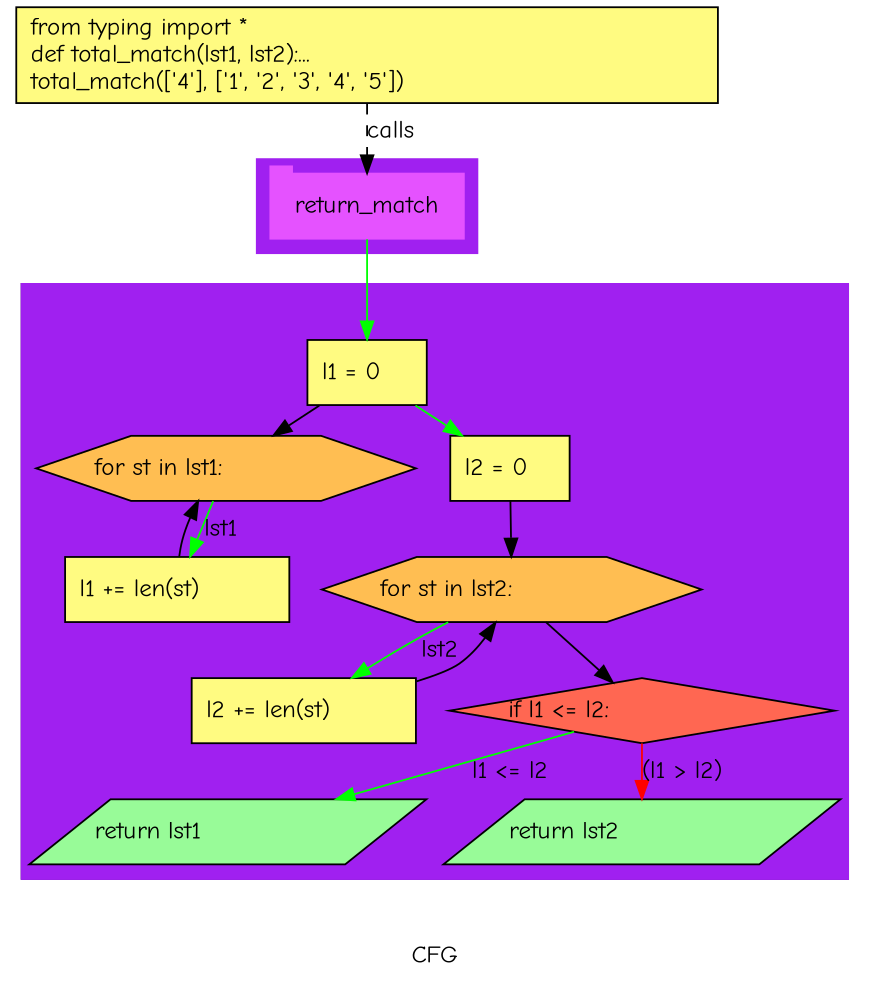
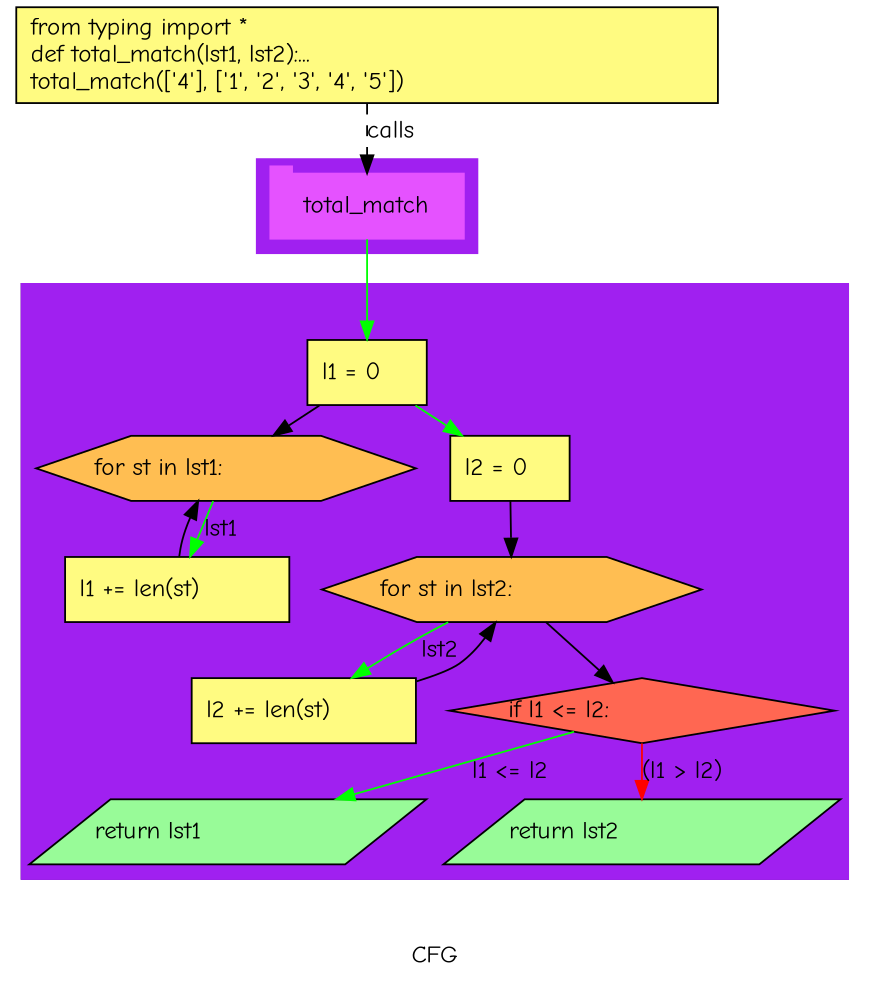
node "return_match": label "return_match" -> "total_match"
